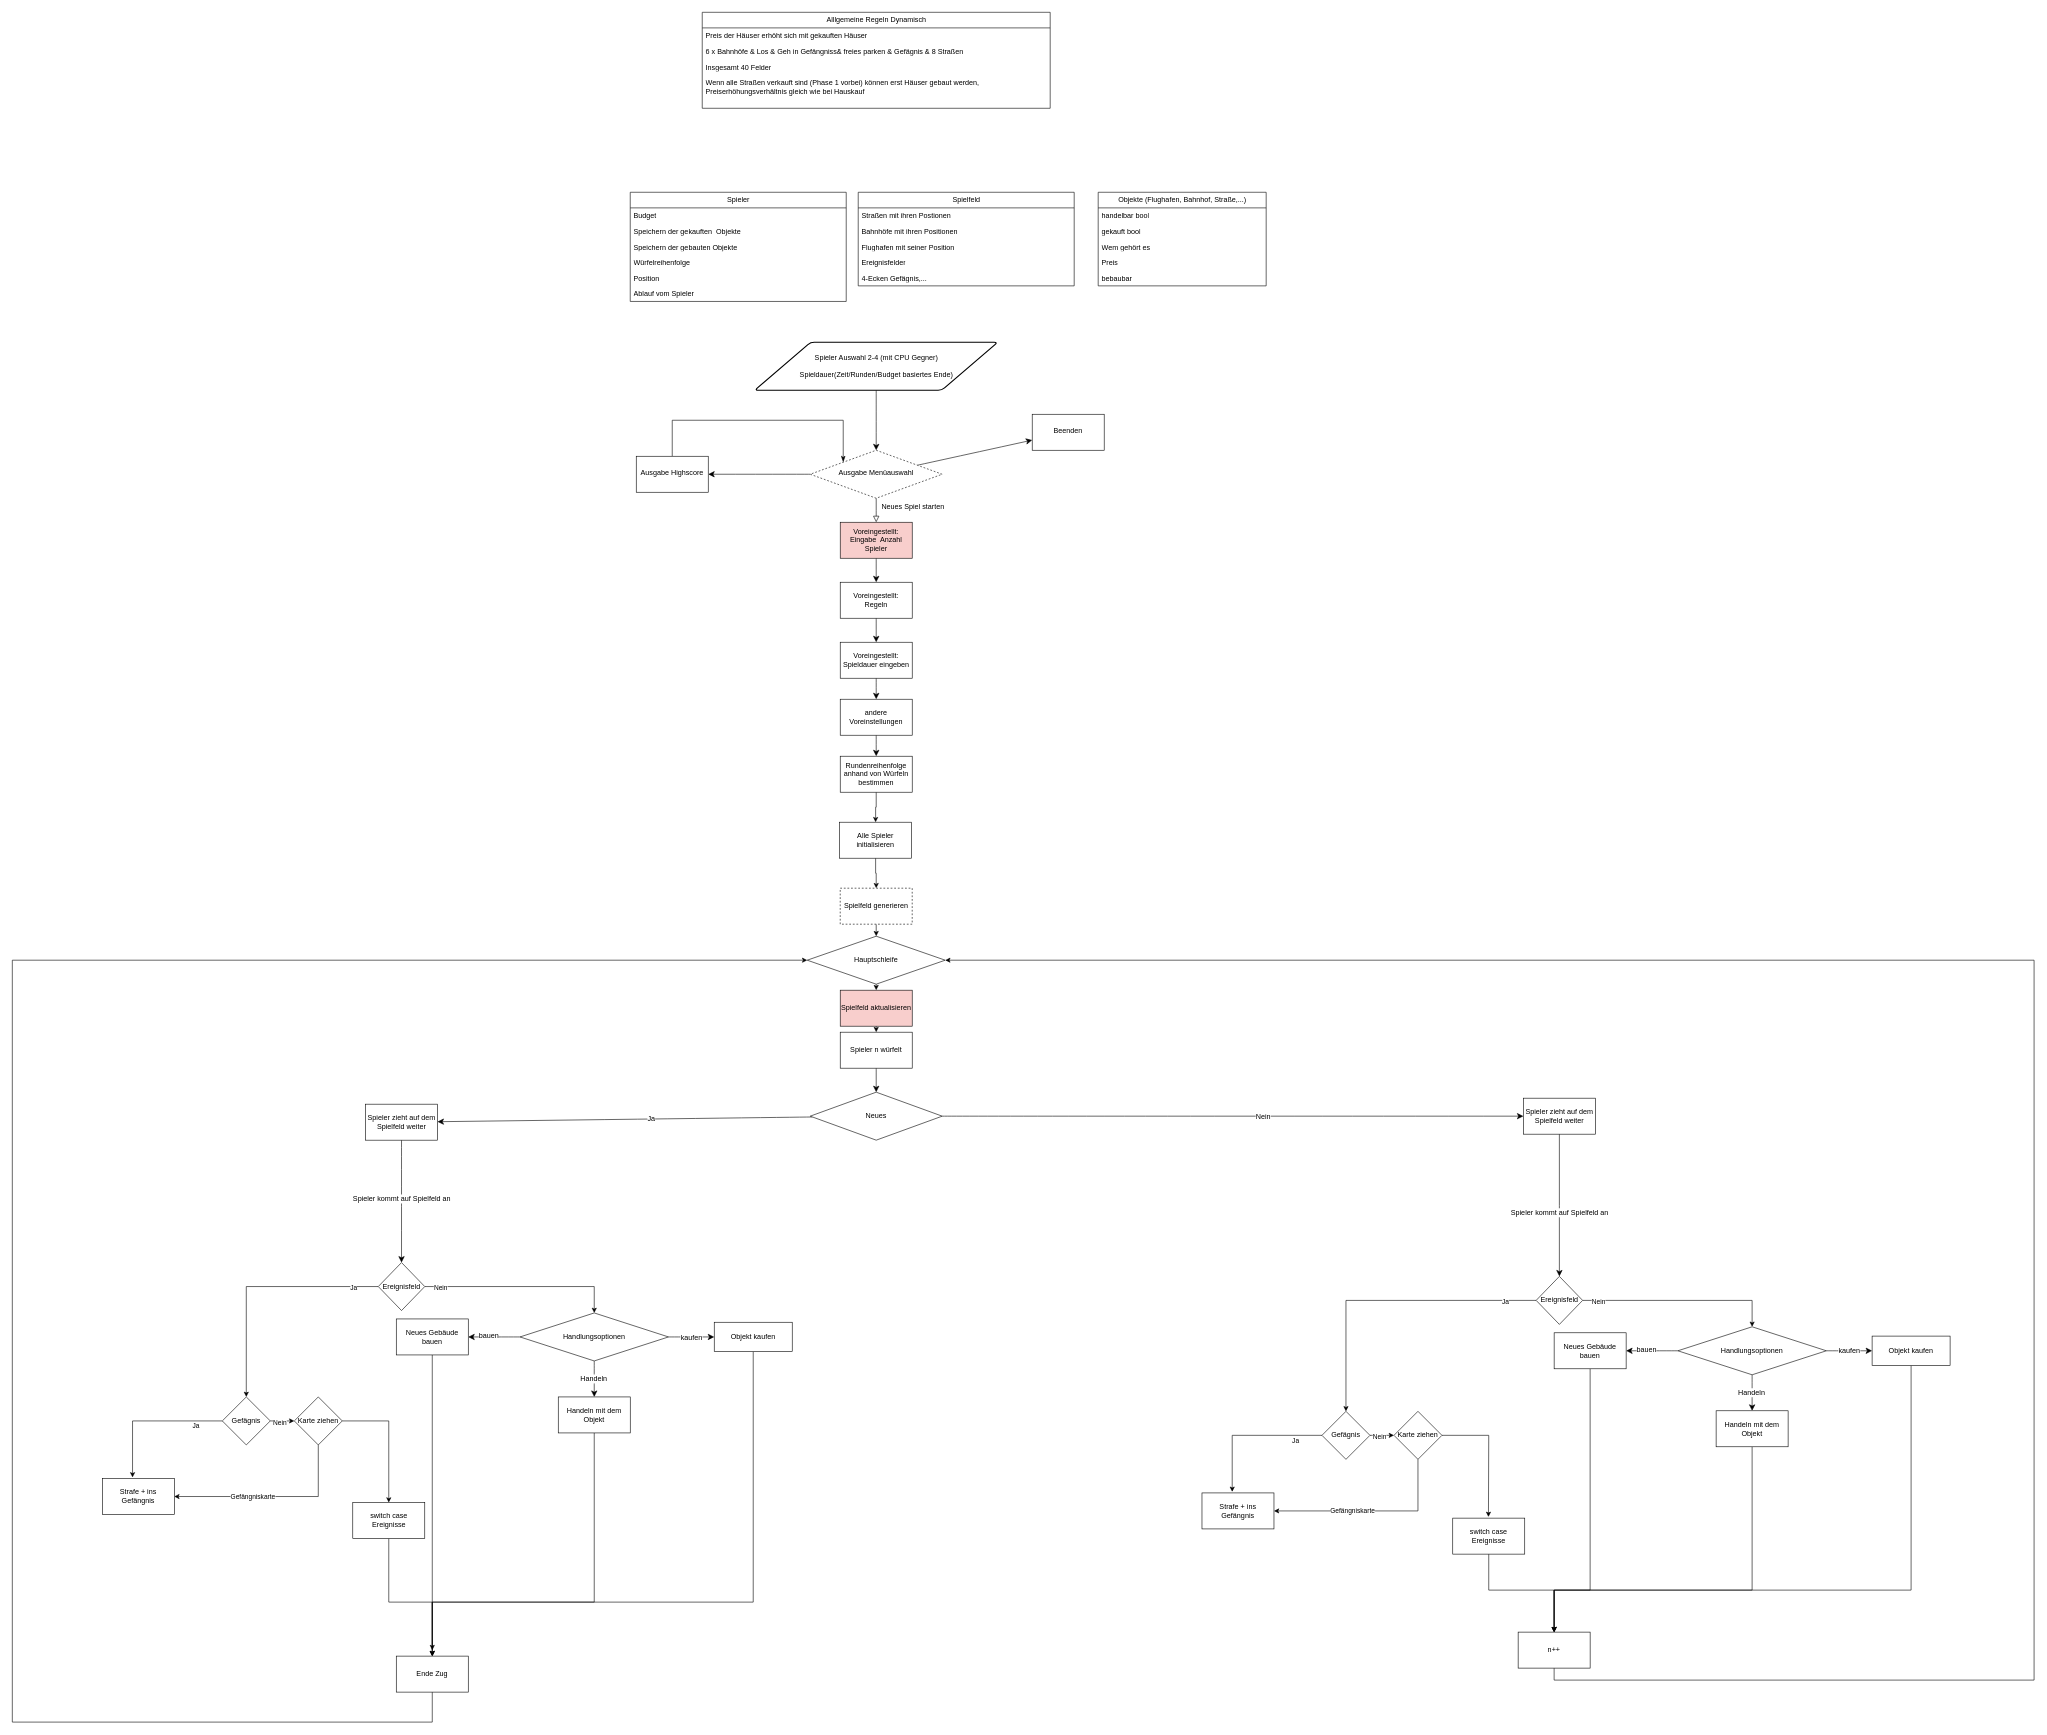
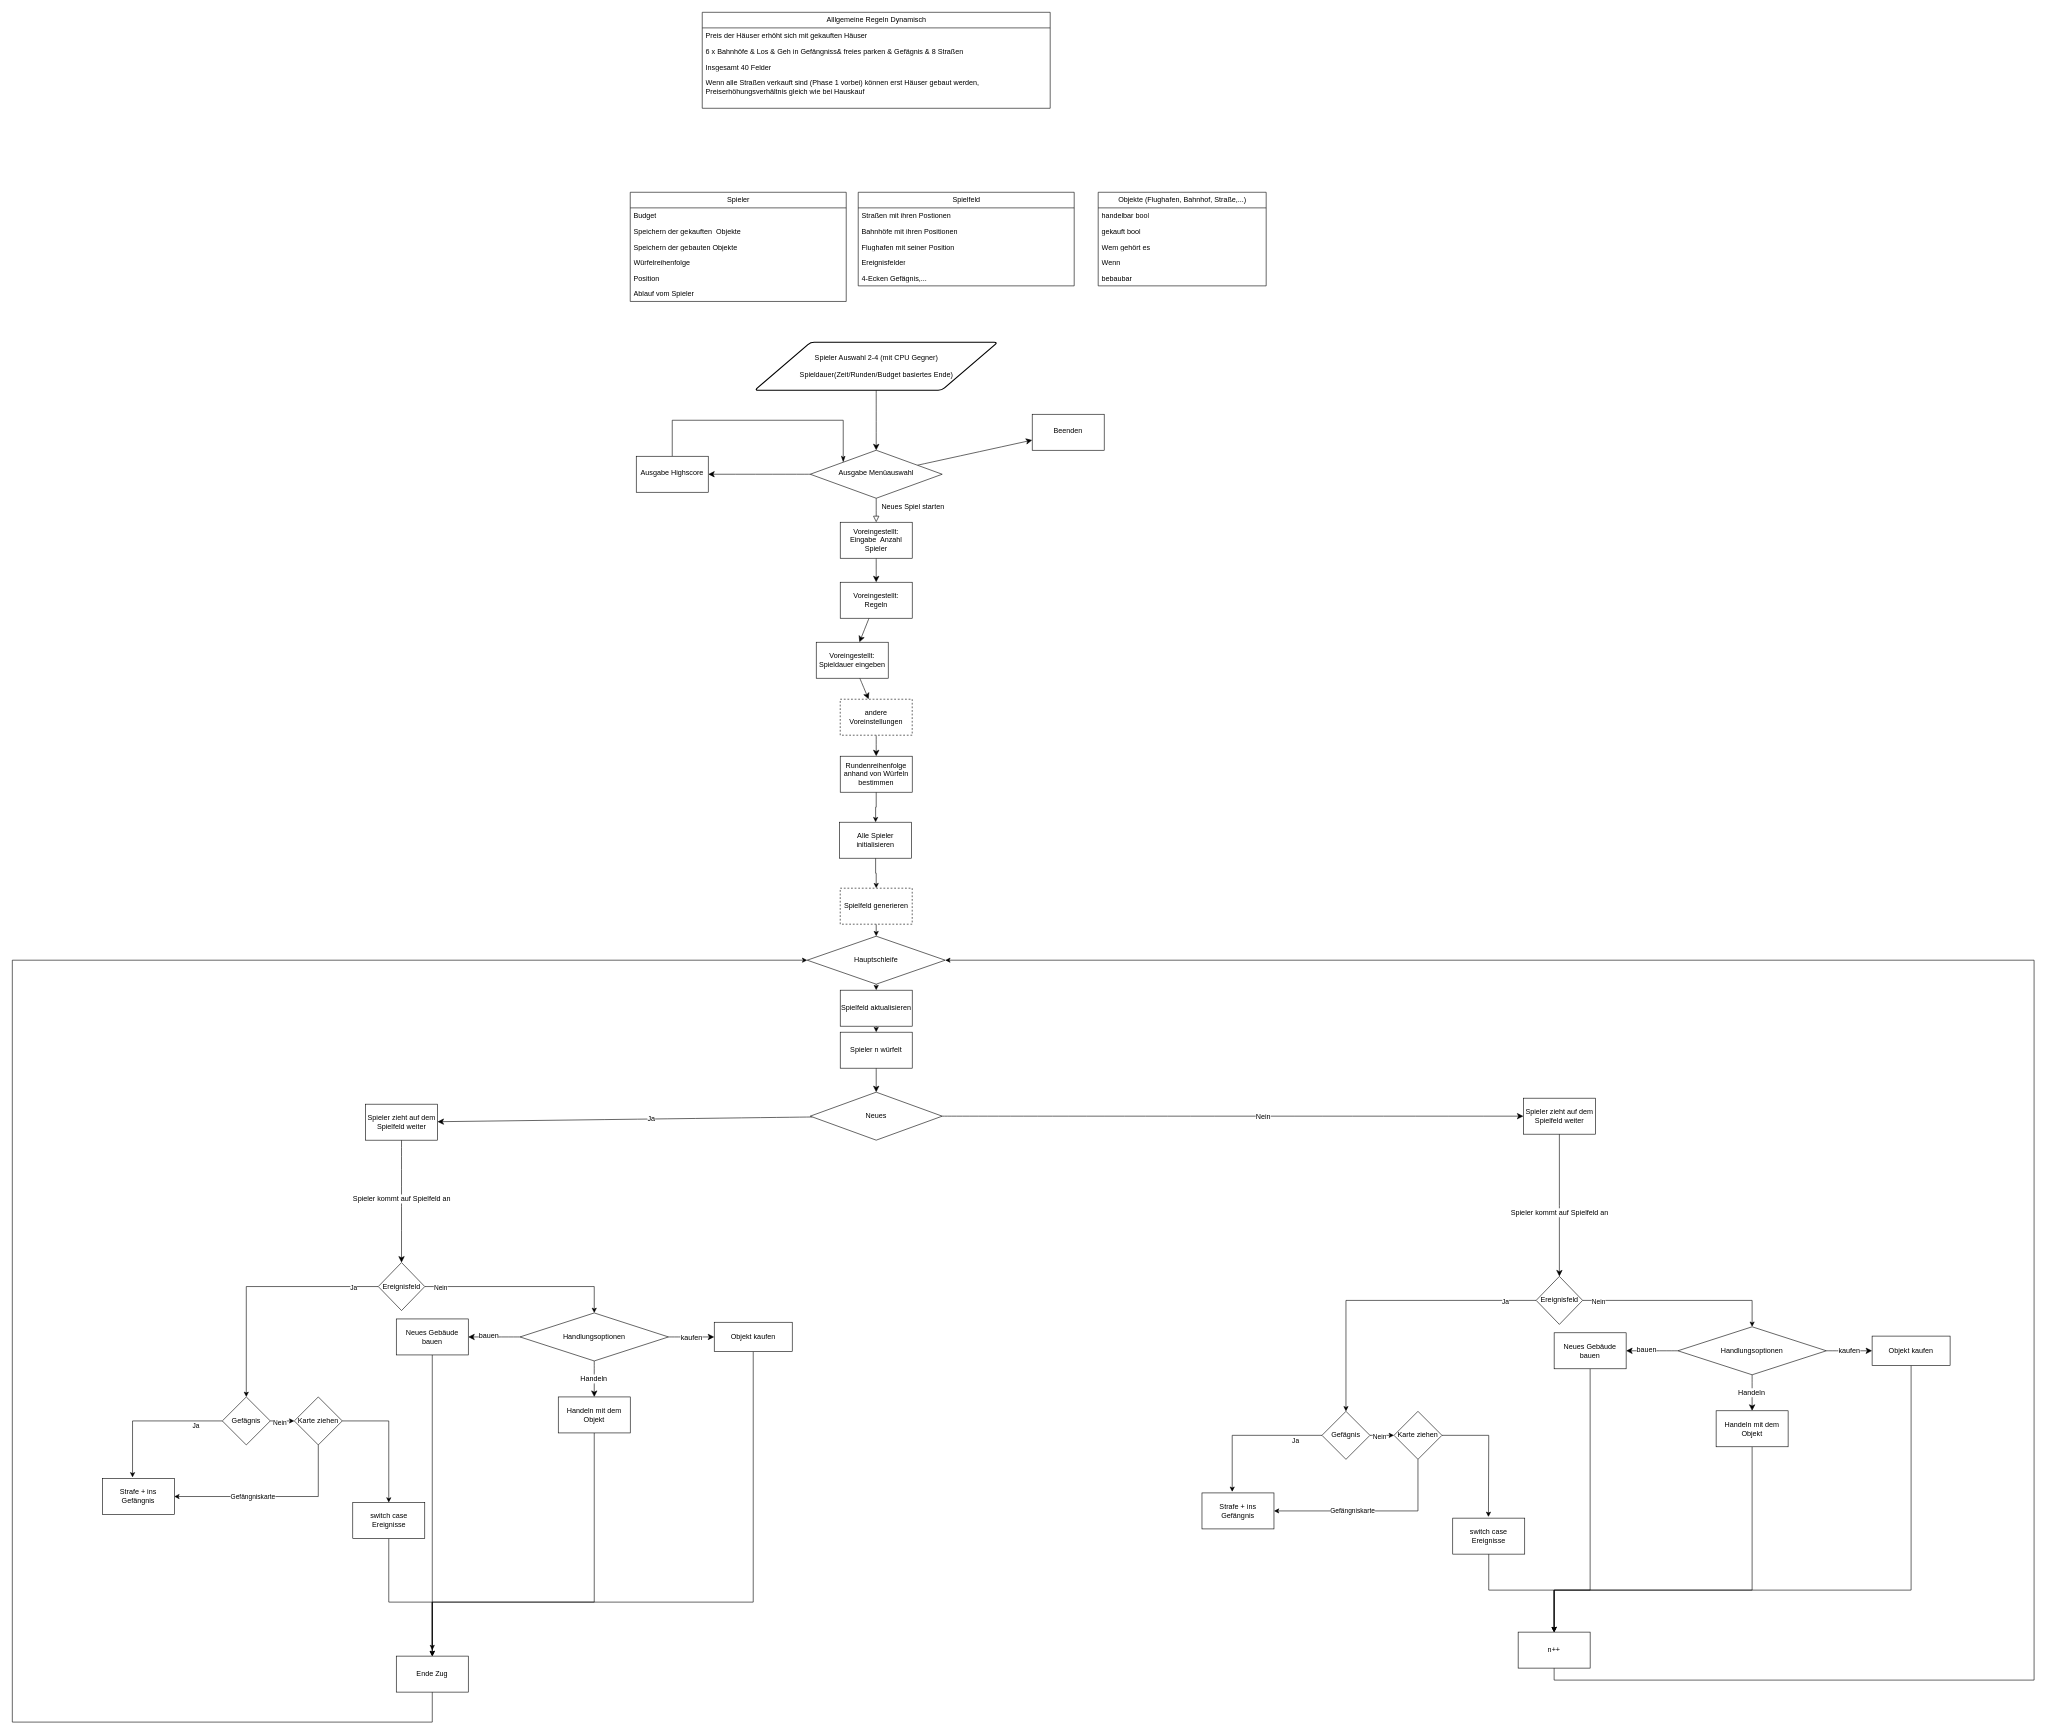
node "Preis": label "Preis" -> "Wenn"
node "Ausgabe Menüauswahl": style dashed -> solid
node "Voreingestellt: Eingabe Anzahl Spieler": fillcolor #f8cecc -> #ffffff
node "Voreingestellt: Spieldauer eingeben": moved (876, 660) -> (852, 660)
node "andere Voreinstellungen": style solid -> dashed
node "Spielfeld aktualisieren": fillcolor #f8cecc -> #ffffff
